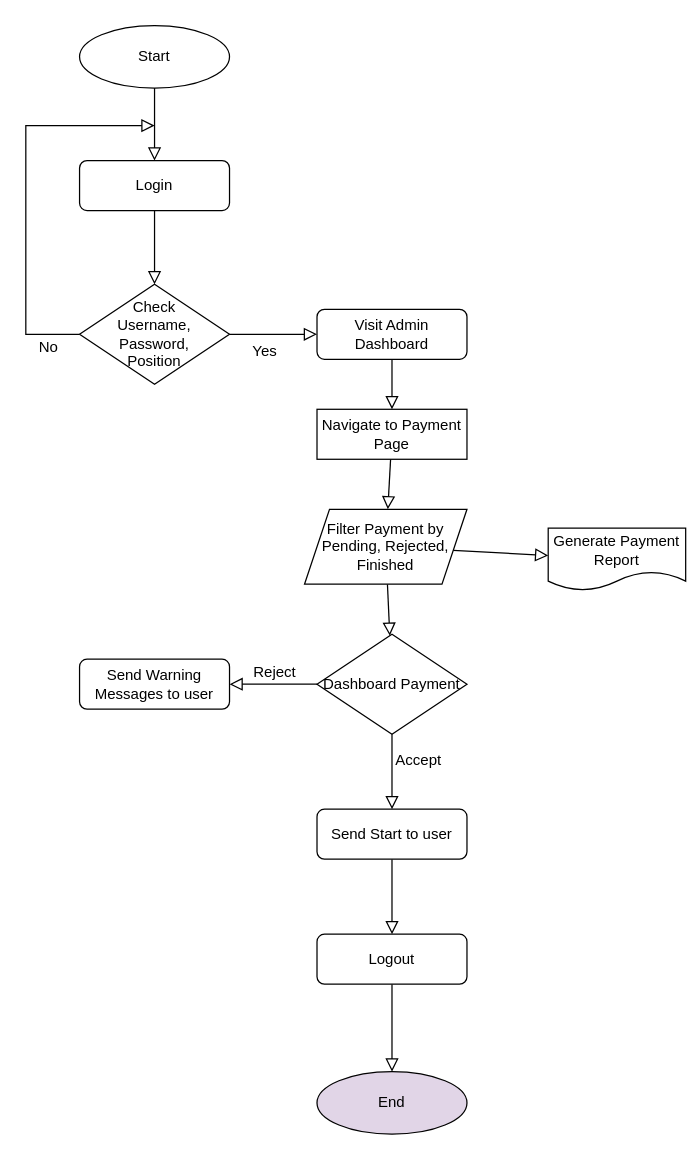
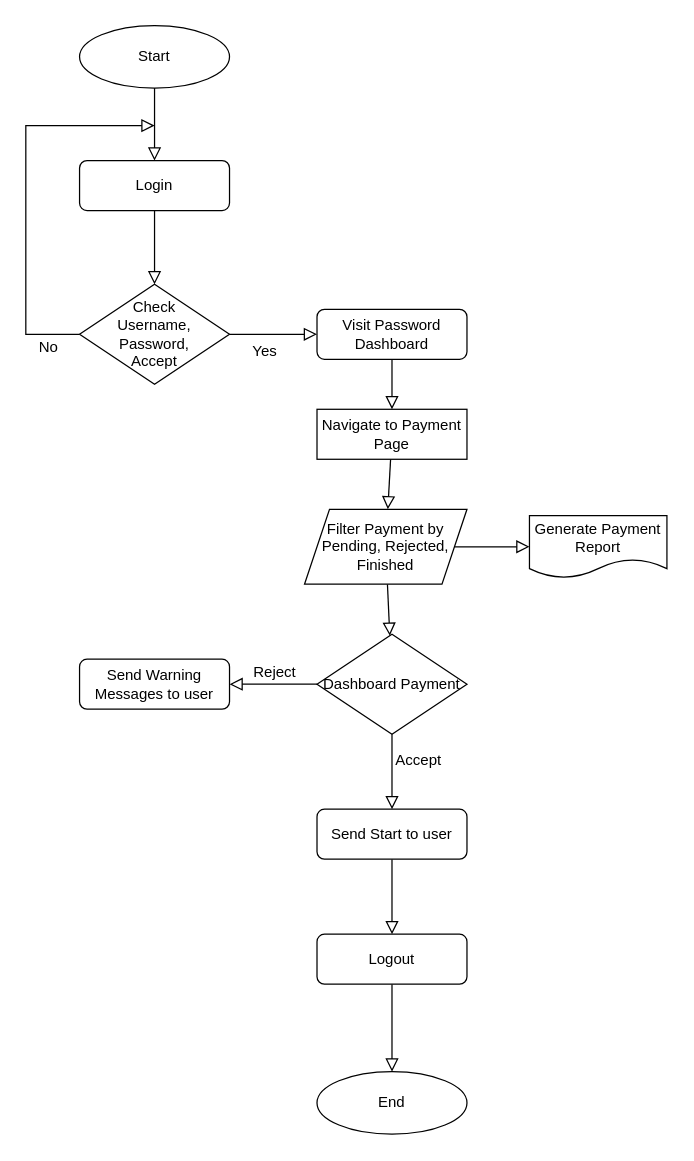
node "Check Username, Password, Position": label "Check Username, Password, Position" -> "Check Username, Password, Accept"
node "Visit Admin Dashboard": label "Visit Admin Dashboard" -> "Visit Password Dashboard"
node "Generate Payment Report": moved (617, 559) -> (598, 547)
node "End": fillcolor #e1d5e7 -> #ffffff
